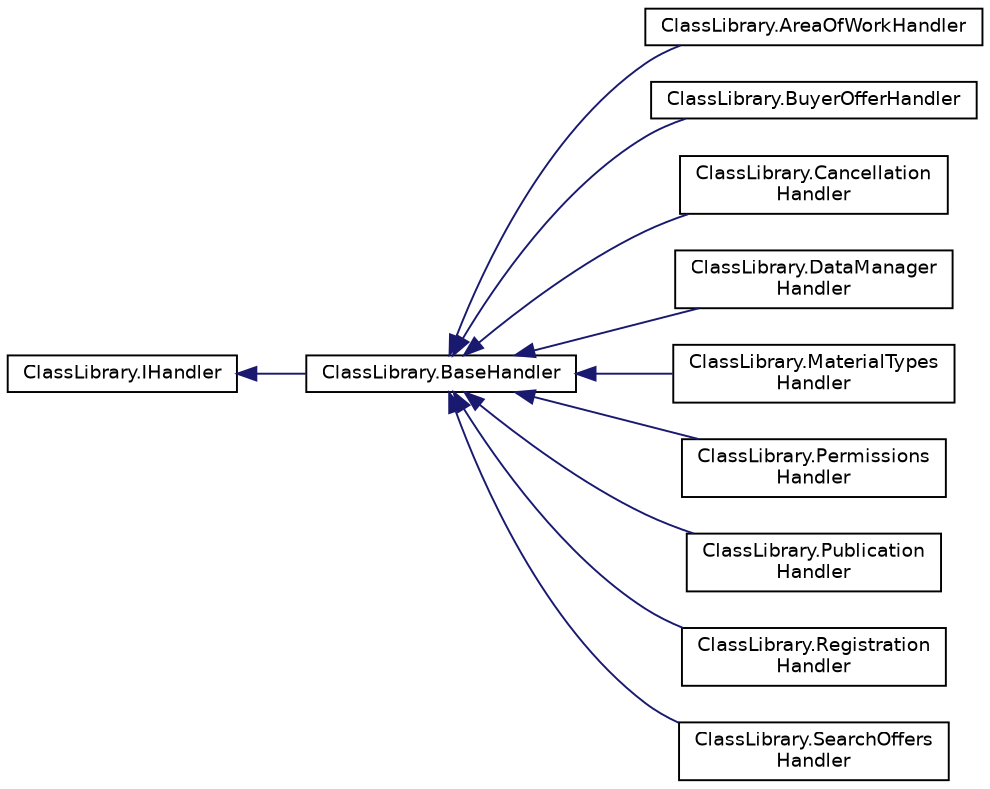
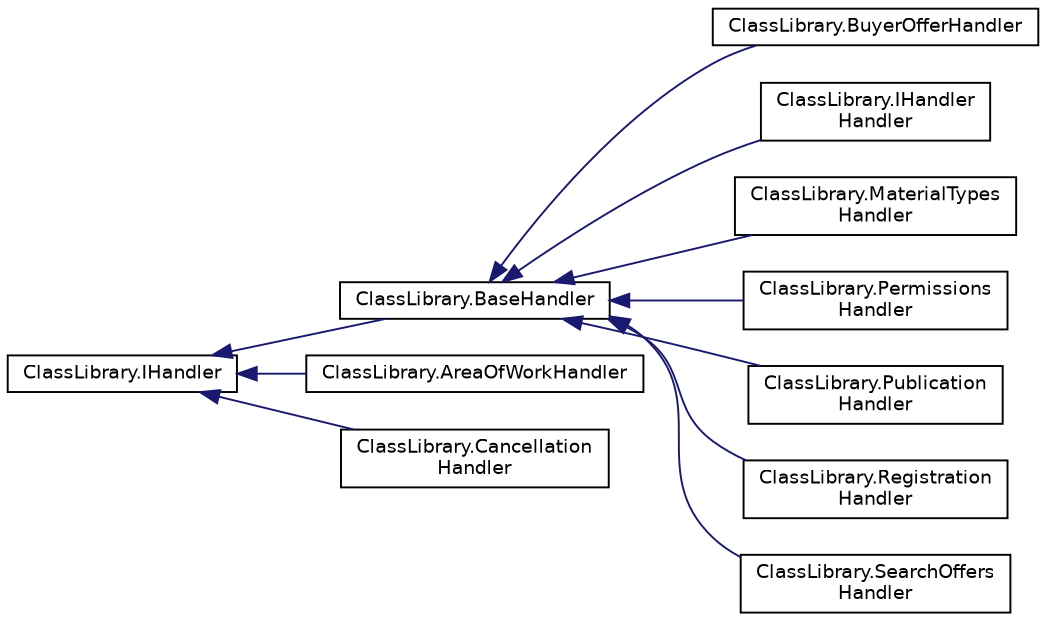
edge "ClassLibrary.AreaOfWorkHandler" -> "ClassLibrary.BaseHandler": now "ClassLibrary.AreaOfWorkHandler" -> "ClassLibrary.IHandler"
edge "ClassLibrary.Cancellation Handler" -> "ClassLibrary.BaseHandler": now "ClassLibrary.Cancellation Handler" -> "ClassLibrary.IHandler"
node "ClassLibrary.DataManager Handler": label "ClassLibrary.DataManager Handler" -> "ClassLibrary.IHandler Handler"
